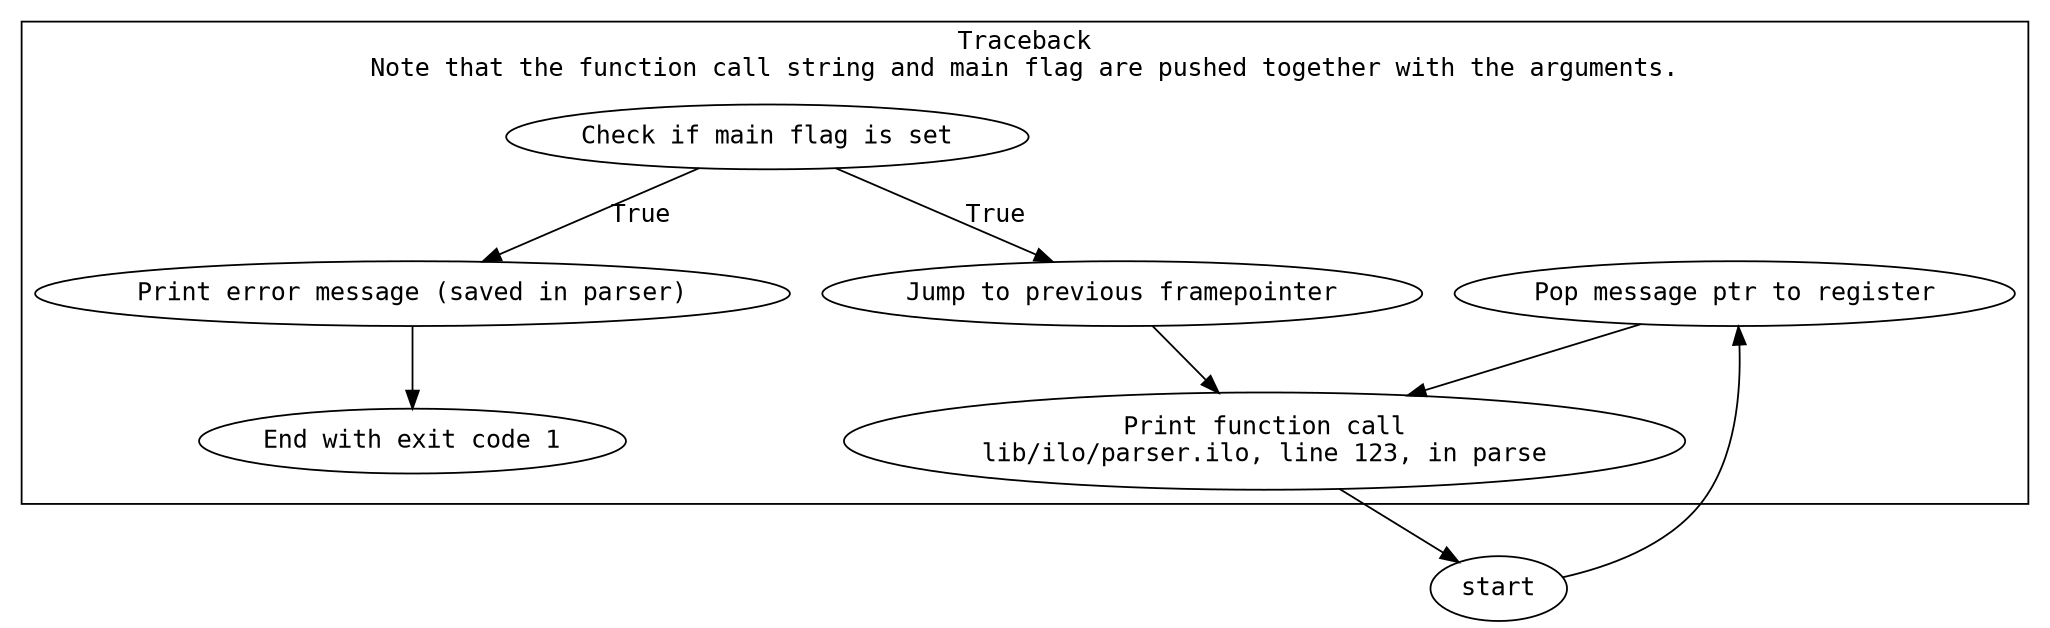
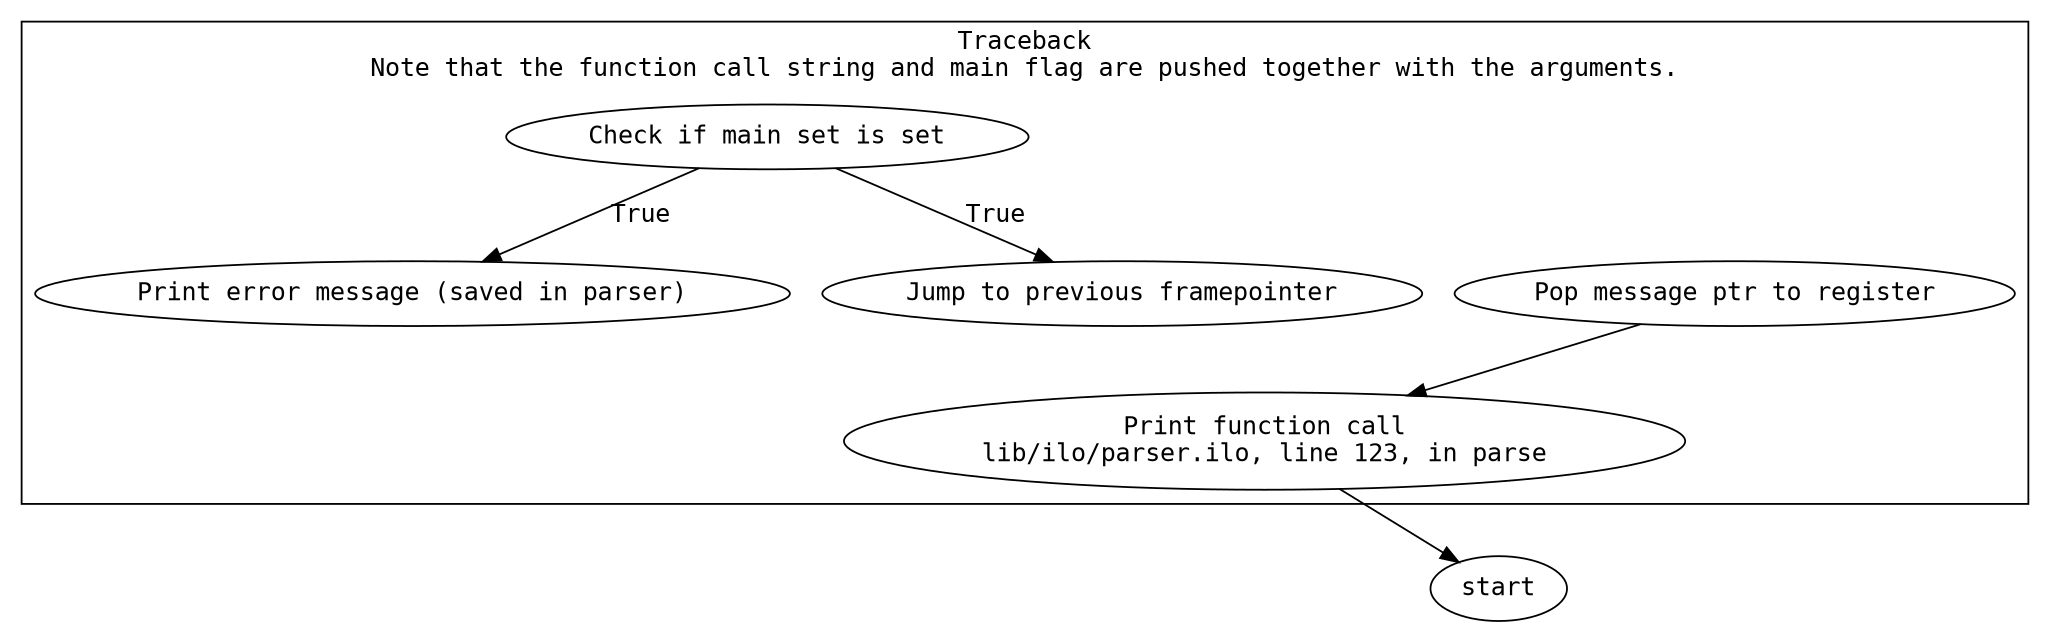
node "Check if main flag is set": label "Check if main flag is set" -> "Check if main set is set"
edge "Jump to previous framepointer" -> "Print function call lib/ilo/parser.ilo, line 123, in parse": removed
node "End with exit code 1": removed
edge "start" -> "Pop message ptr to register": removed
